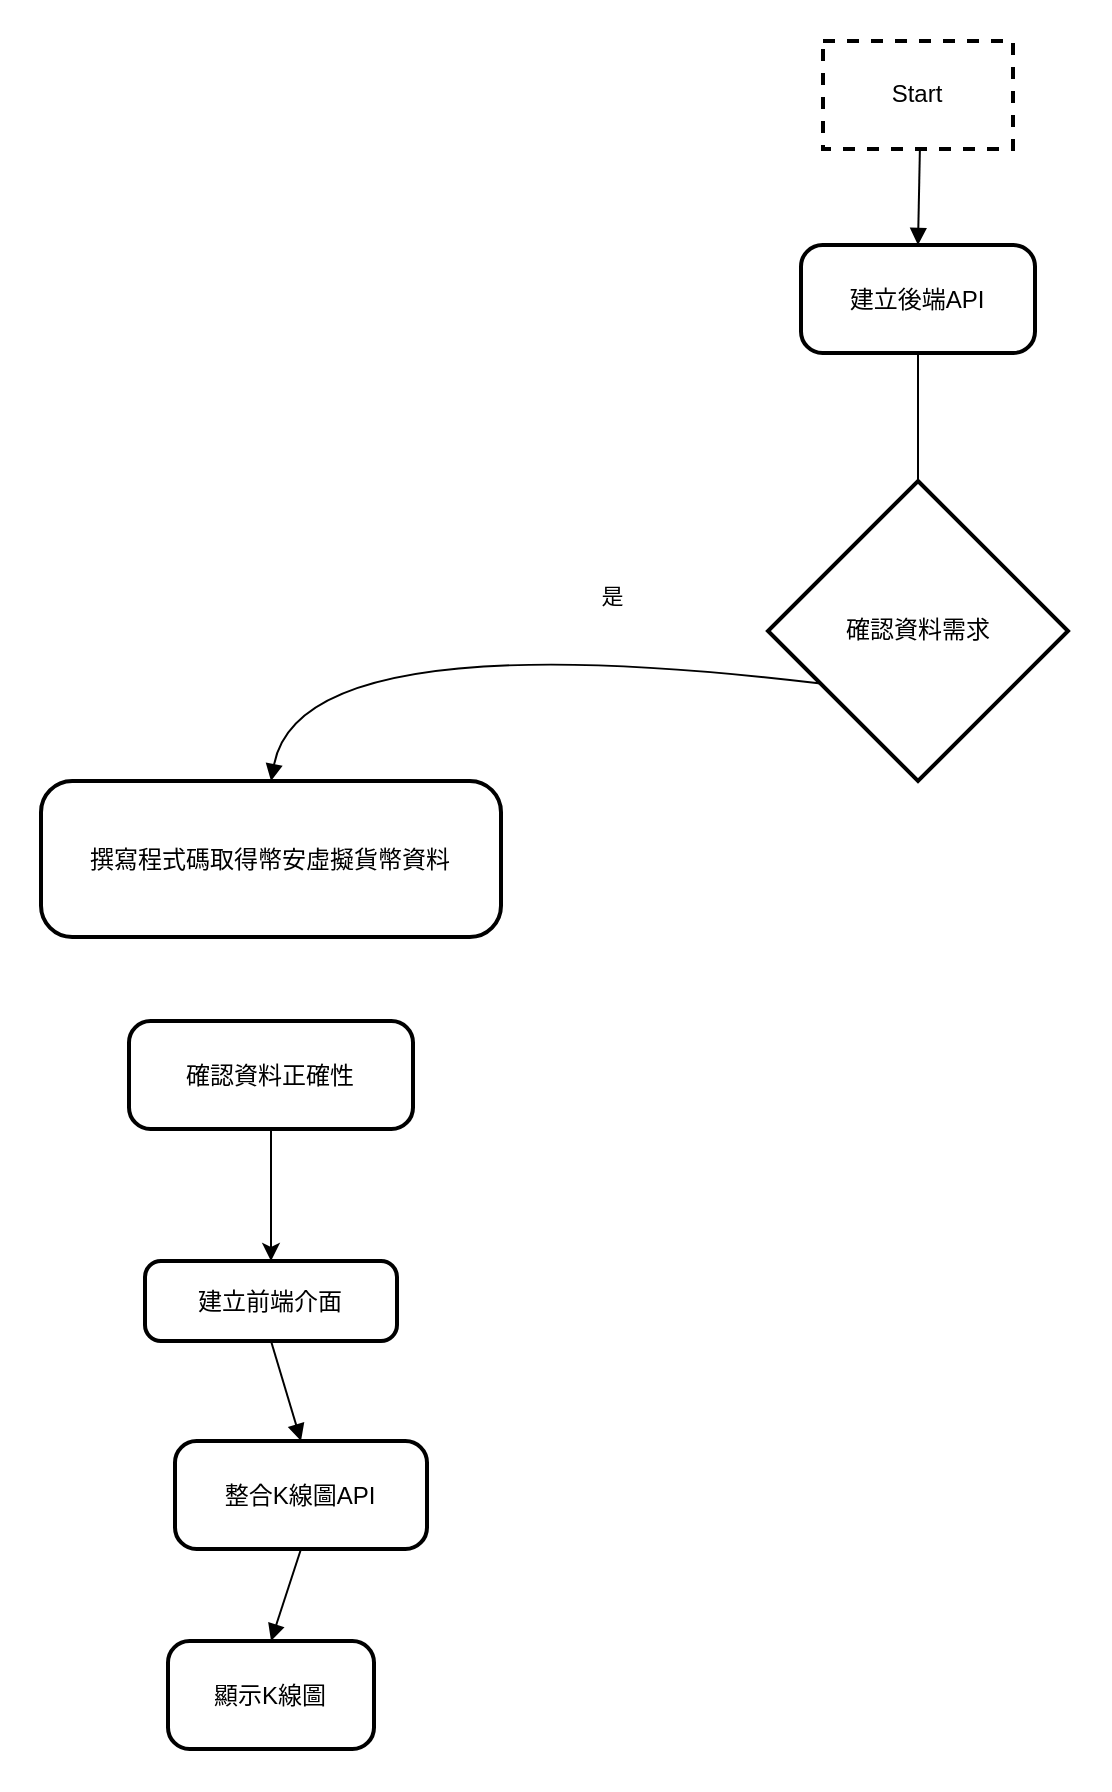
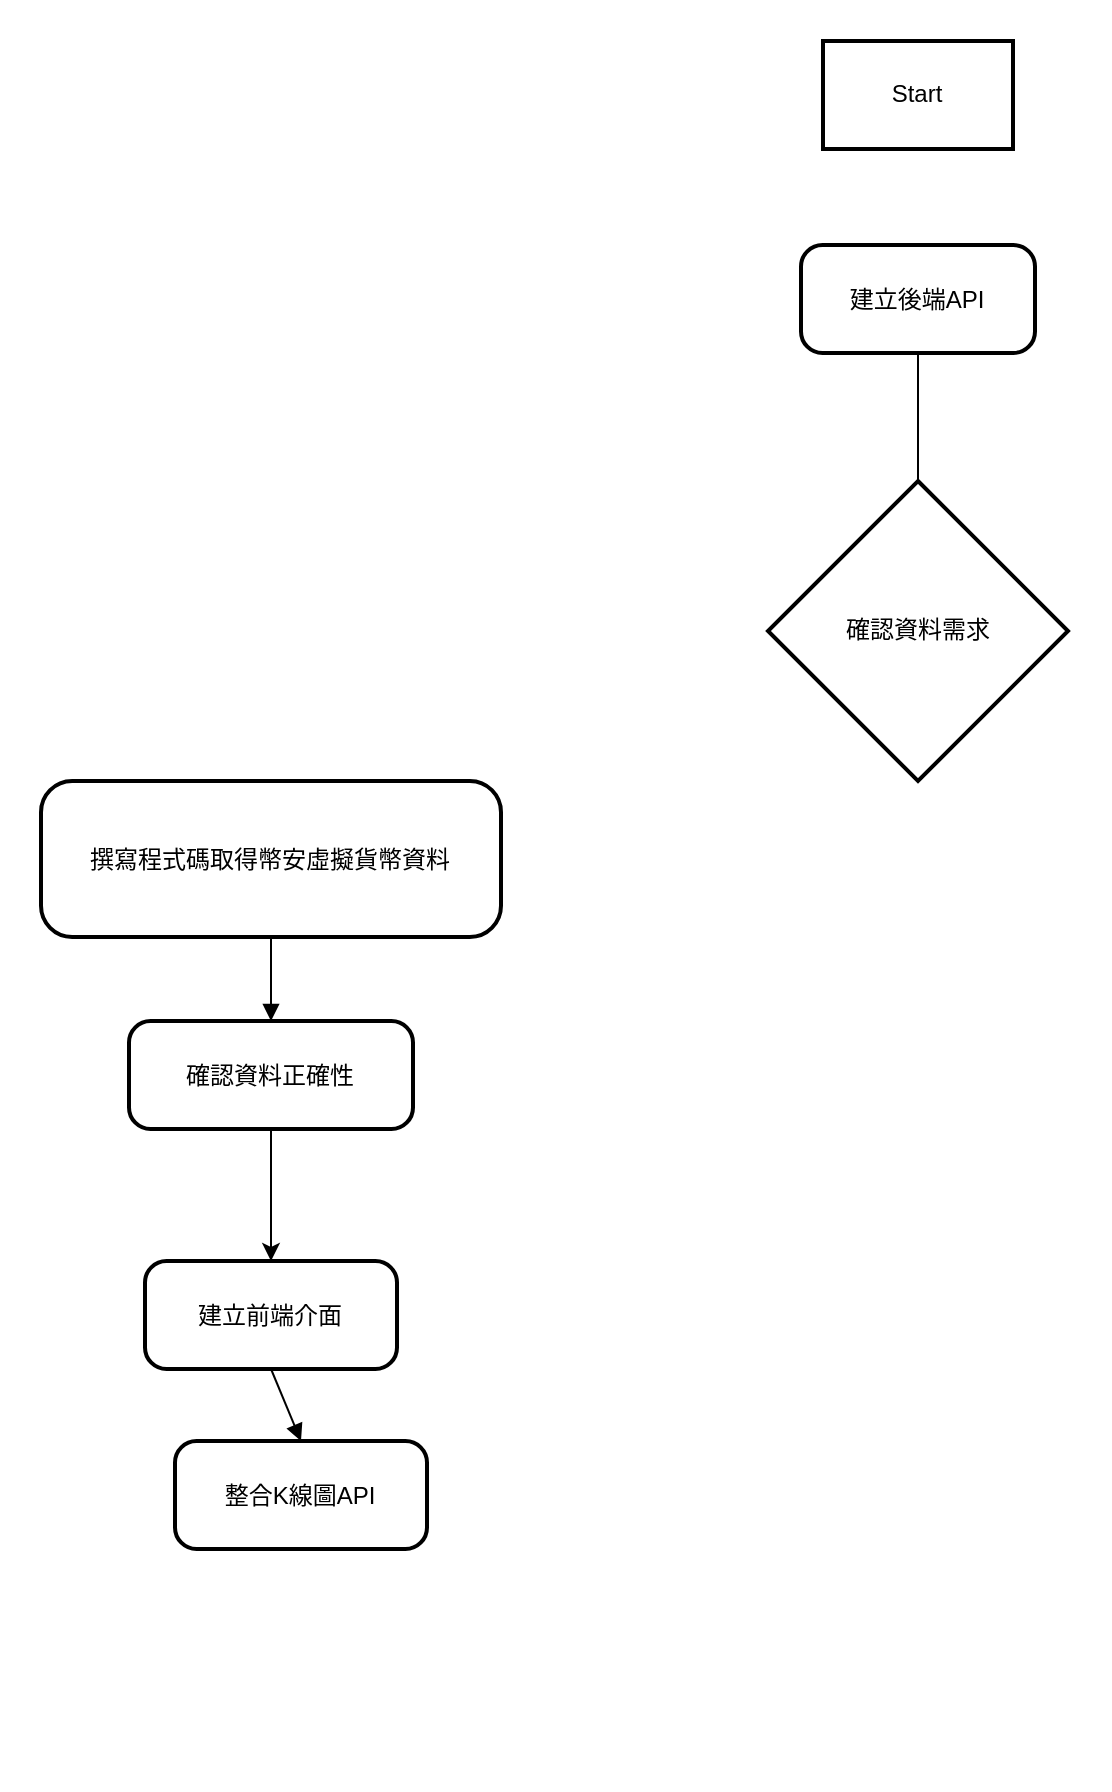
node "Start": style dashed -> solid
edge "Start" -> "建立後端API": removed
edge "確認資料需求" -> "撰寫程式碼取得幣安虛擬貨幣資料": removed, label "是"
edge "撰寫程式碼取得幣安虛擬貨幣資料" -> "確認資料正確性": added
node "建立前端介面": size 252x80 -> 252x108
edge "整合K線圖API" -> "顯示K線圖": removed
node "顯示K線圖": removed
